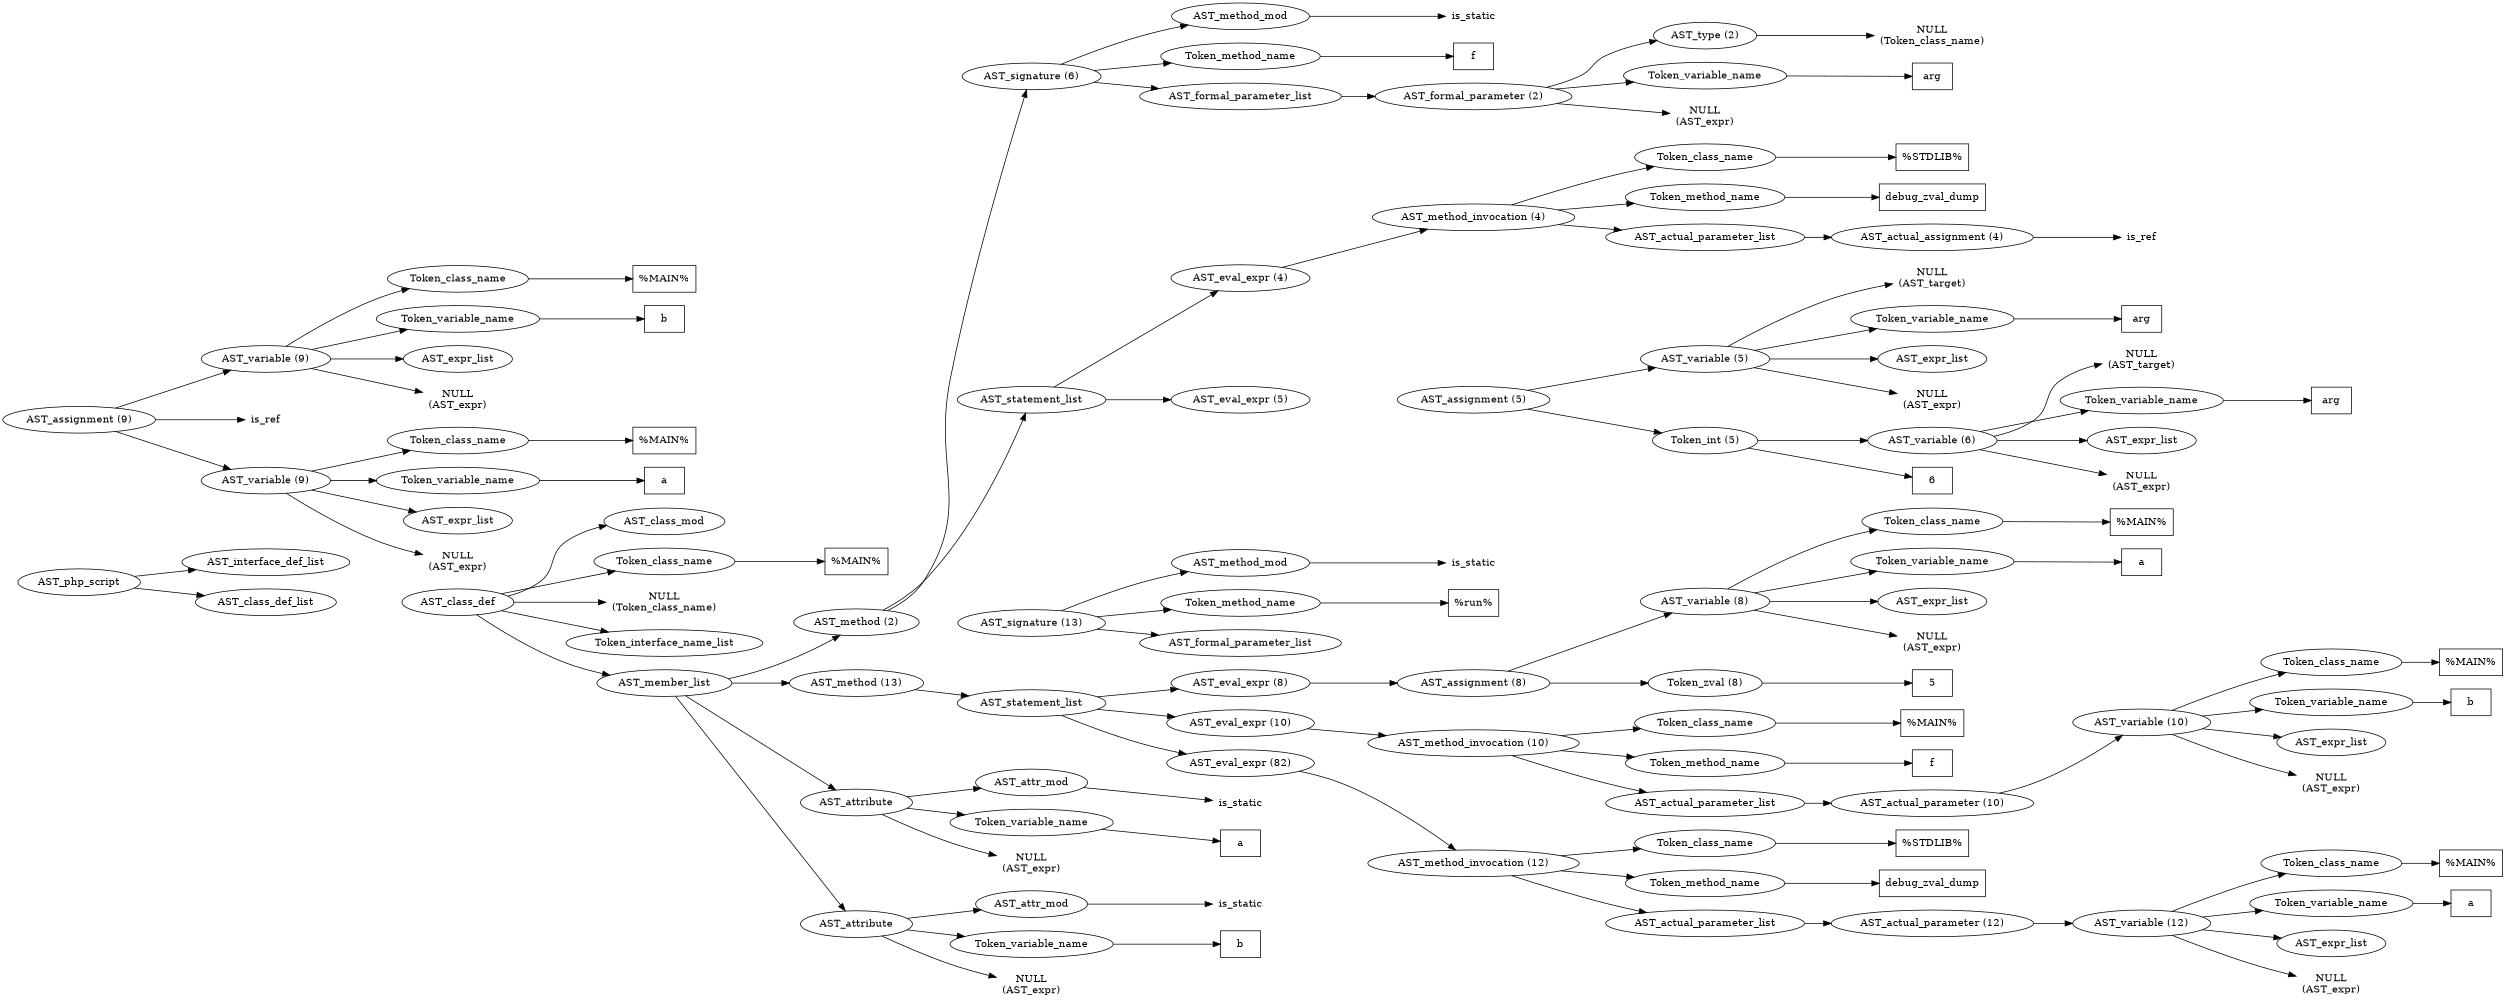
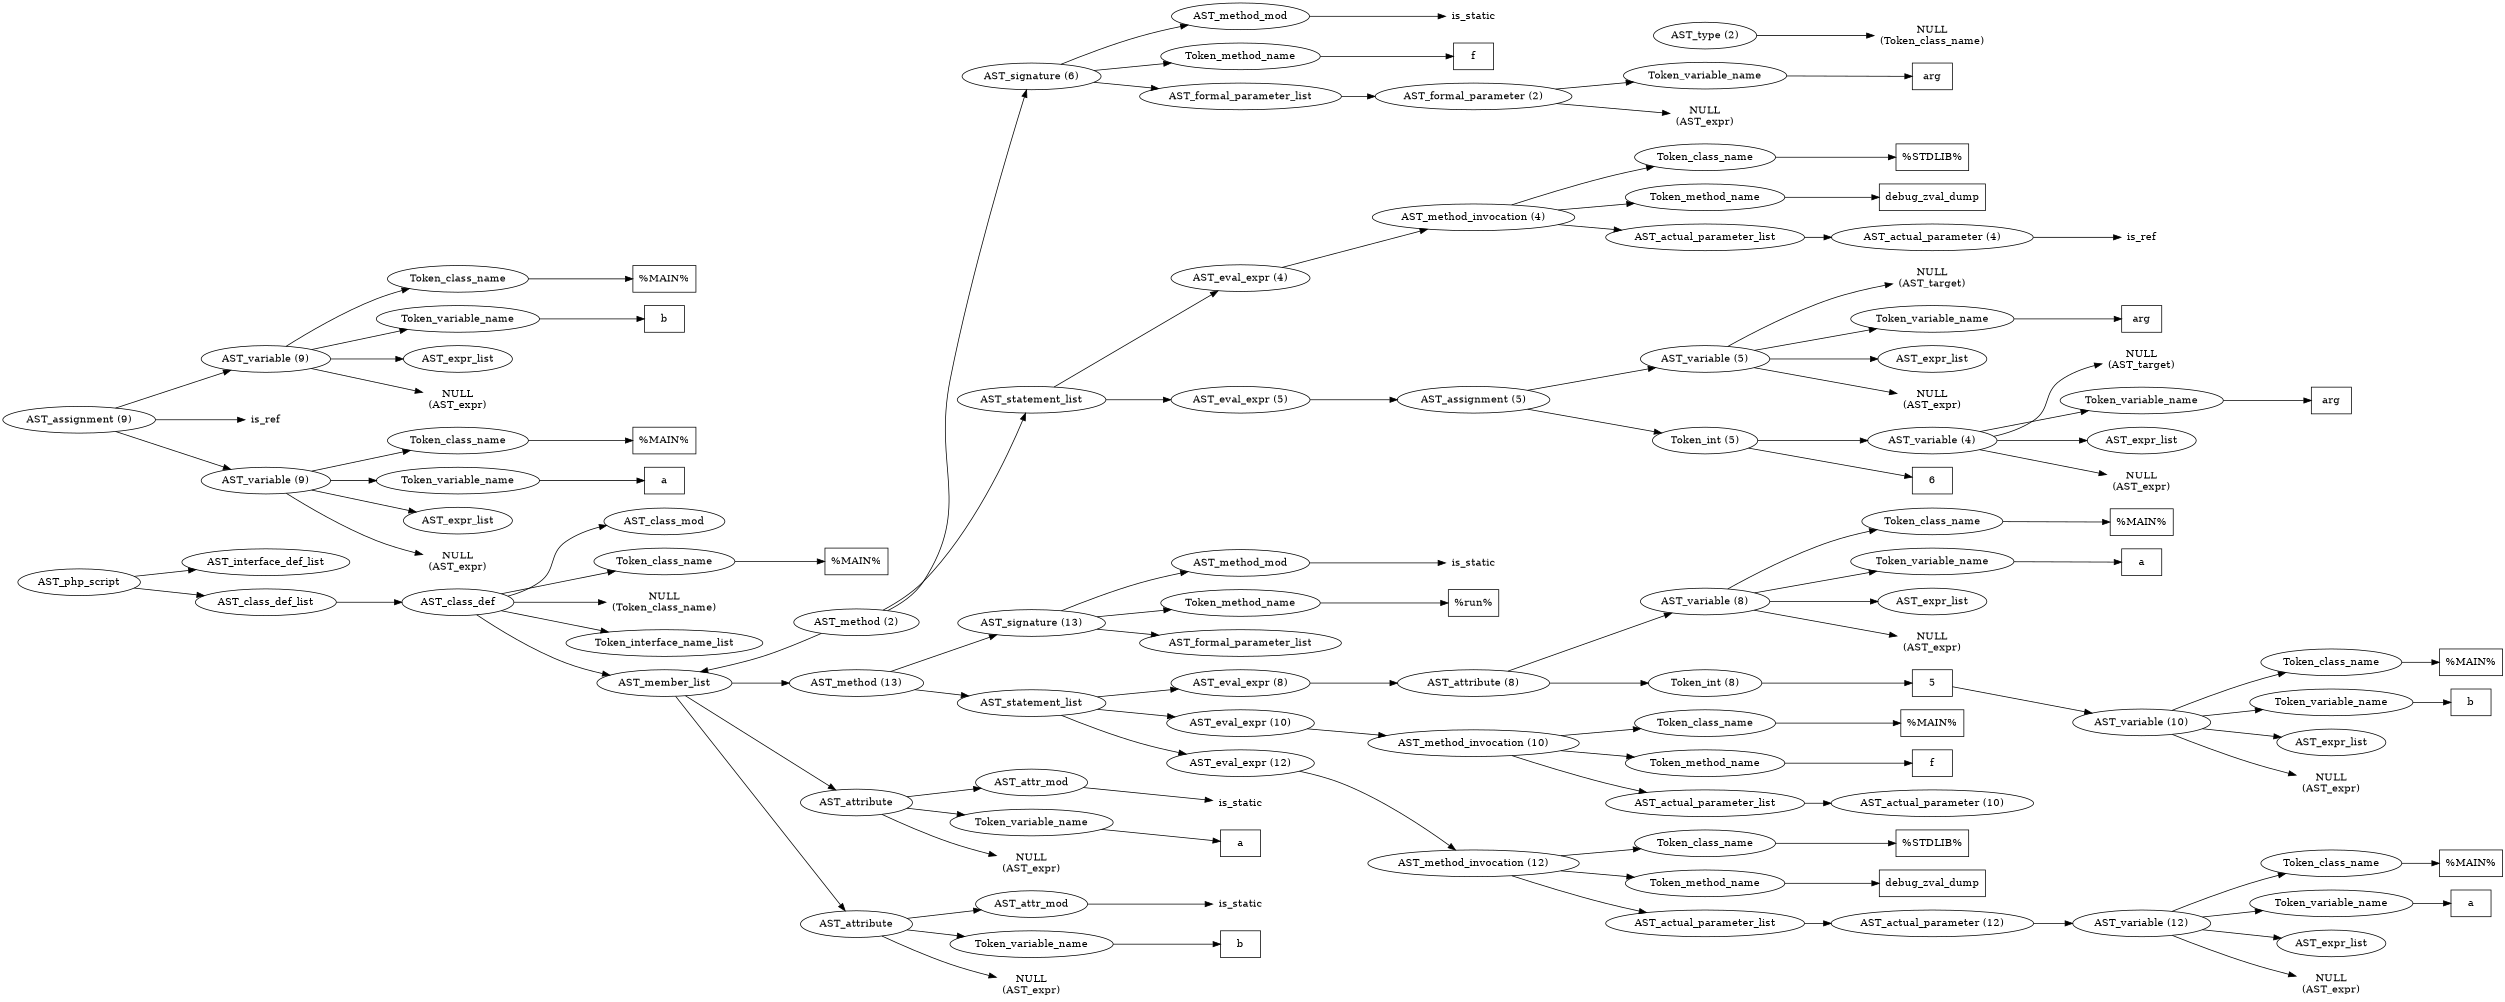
edge "AST_formal_parameter (2)" -> "AST_type (2)": removed
node "AST_actual_assignment (4)": label "AST_actual_assignment (4)" -> "AST_actual_parameter (4)"
edge "AST_eval_expr (5)" -> "AST_assignment (5)": added
node "AST_variable (6)": label "AST_variable (6)" -> "AST_variable (4)"
edge "AST_class_def_list" -> "AST_class_def": added
edge "AST_method (13)" -> "AST_signature (13)": added
edge "AST_member_list" -> "AST_method (2)": reversed
node "AST_assignment (8)": label "AST_assignment (8)" -> "AST_attribute (8)"
node "Token_zval (8)": label "Token_zval (8)" -> "Token_int (8)"
node "AST_eval_expr (82)": label "AST_eval_expr (82)" -> "AST_eval_expr (12)"
edge "AST_actual_parameter (10)" -> "AST_variable (10)": now "5" -> "AST_variable (10)"
